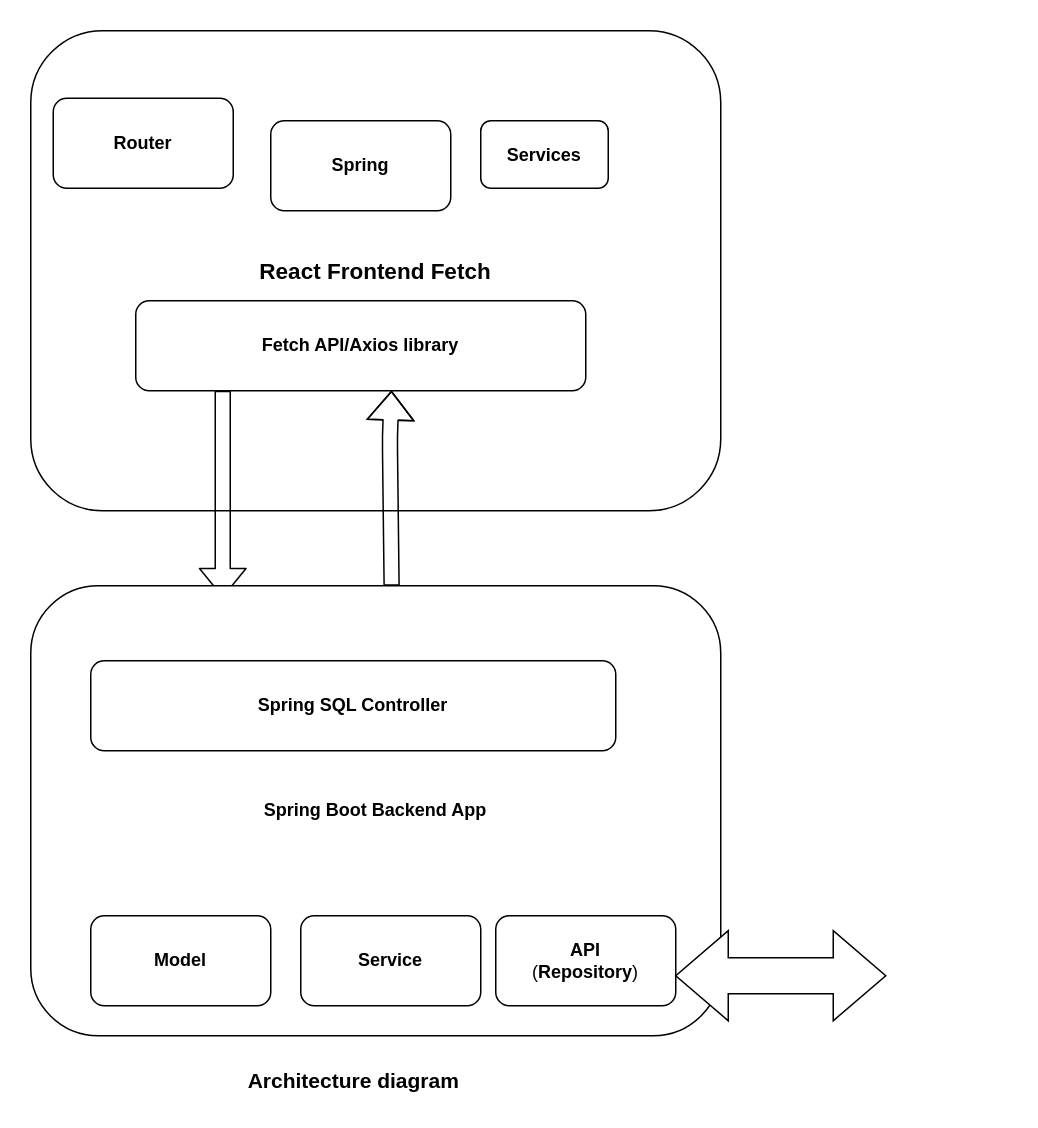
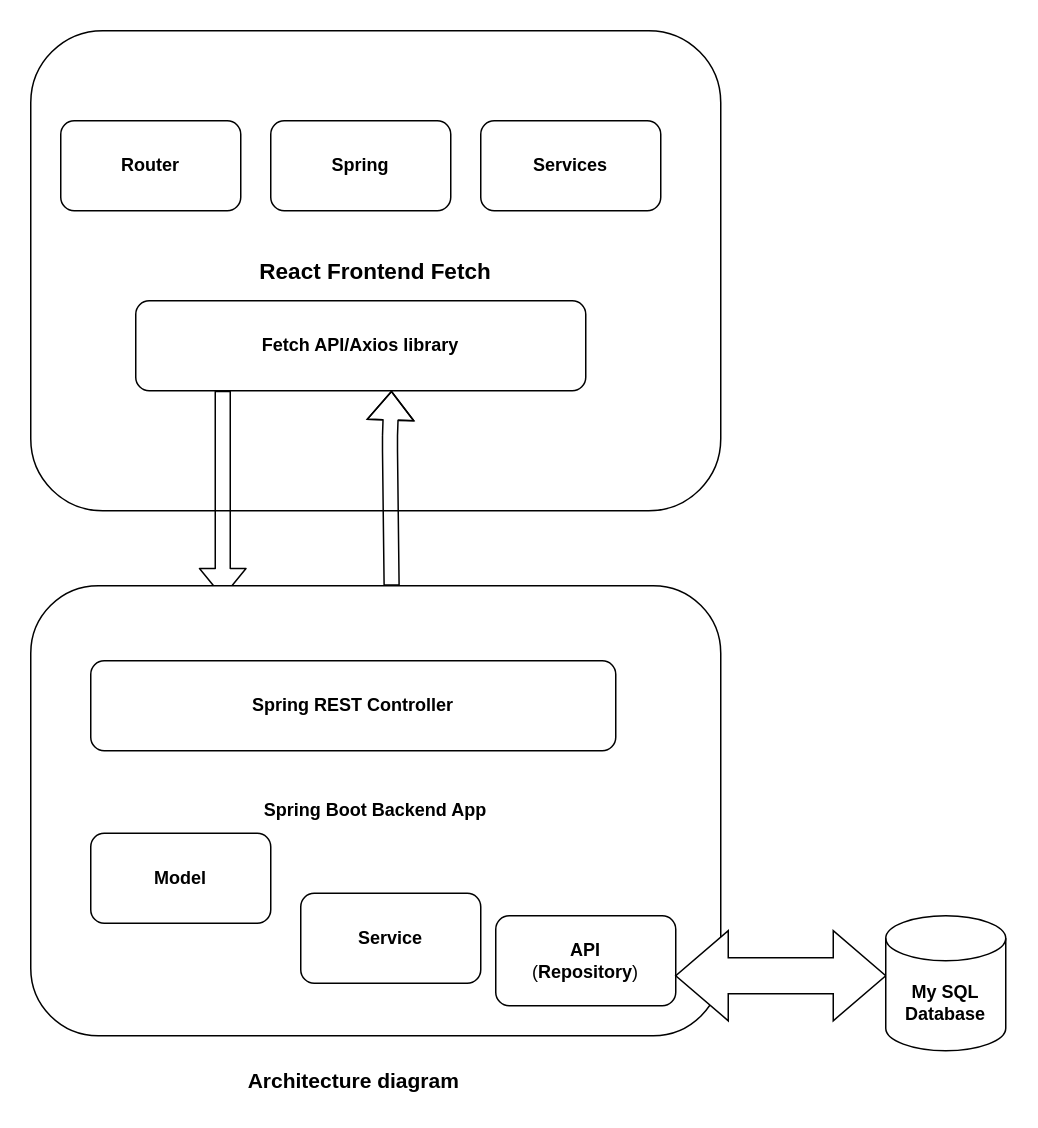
node "Router": moved (143, 143) -> (151, 166)
node "Services": size 128x68 -> 180x90
node "Spring SQL Controller": label "Spring SQL Controller" -> "Spring REST Controller"
node "Model": moved (181, 961) -> (181, 878)
node "Service": moved (391, 961) -> (391, 938)
node "My SQL Database": added
